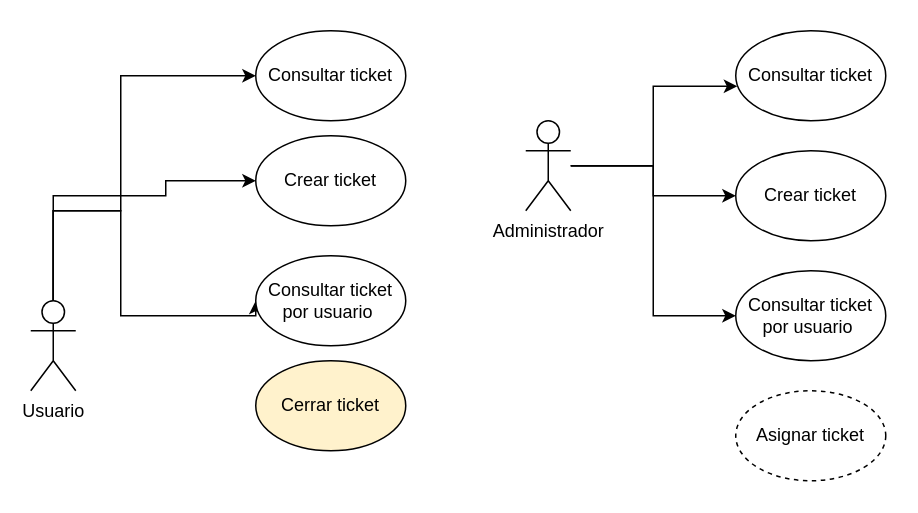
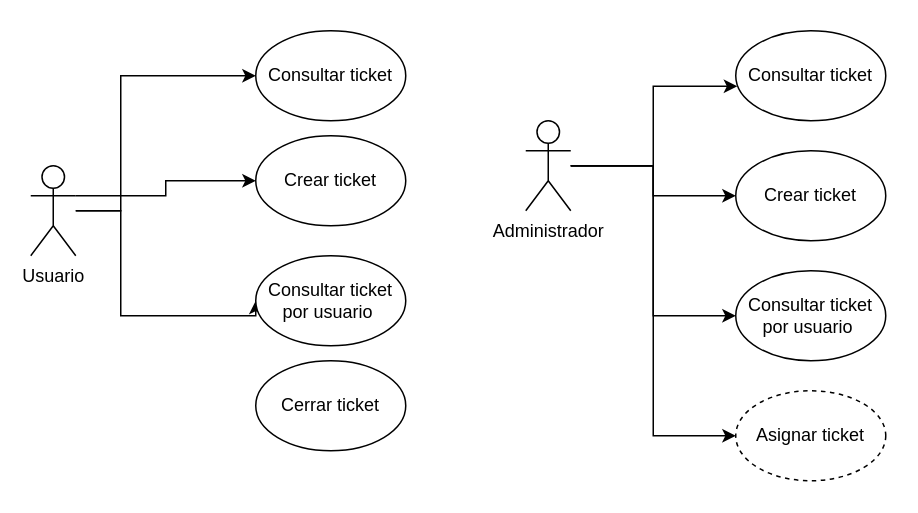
node "Usuario": moved (53, 346) -> (53, 211)
node "Cerrar ticket": fillcolor #fff2cc -> #ffffff
edge "Administrador" -> "Asignar ticket": added
